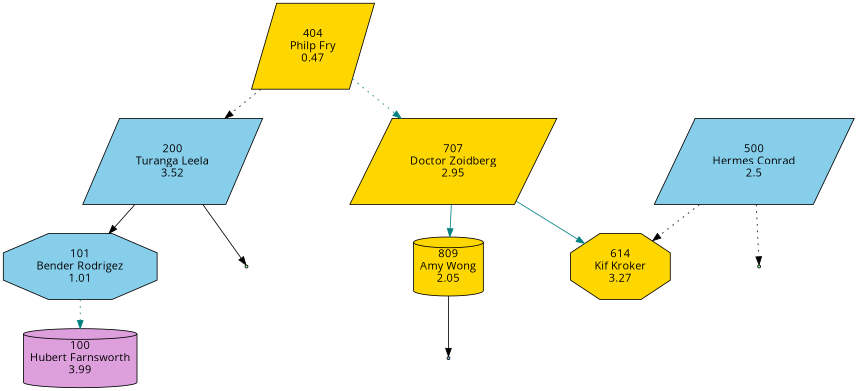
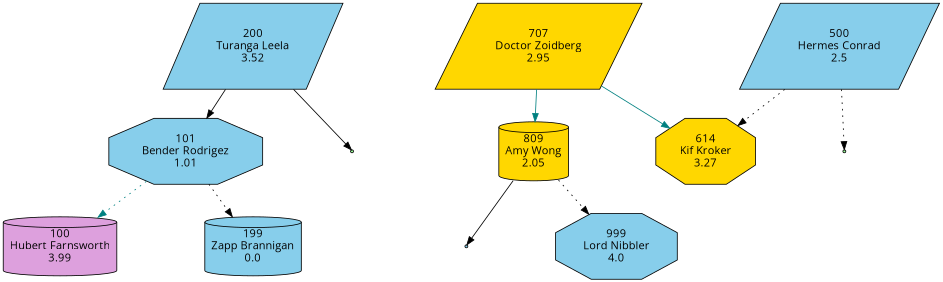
node "404 Philp Fry 0.47": removed
node "199 Zapp Brannigan 0.0": added
node "999 Lord Nibbler 4.0": added
